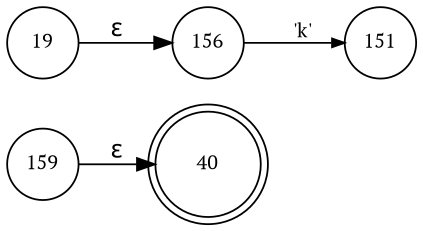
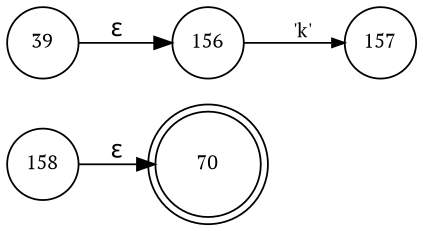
node "19": label "19" -> "39"
node "151": label "151" -> "157"
node "159": label "159" -> "158"
node "40": label "40" -> "70"
